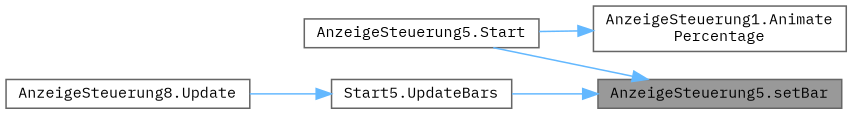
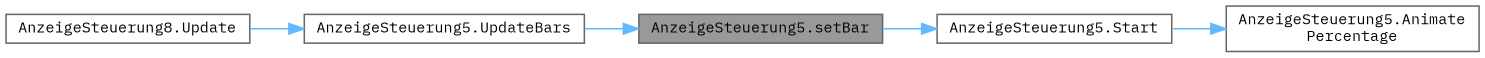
node "AnzeigeSteuerung1.Animate Percentage": label "AnzeigeSteuerung1.Animate Percentage" -> "AnzeigeSteuerung5.Animate Percentage"
edge "AnzeigeSteuerung5.Start" -> "AnzeigeSteuerung5.setBar": reversed
node "Start5.UpdateBars": label "Start5.UpdateBars" -> "AnzeigeSteuerung5.UpdateBars"
